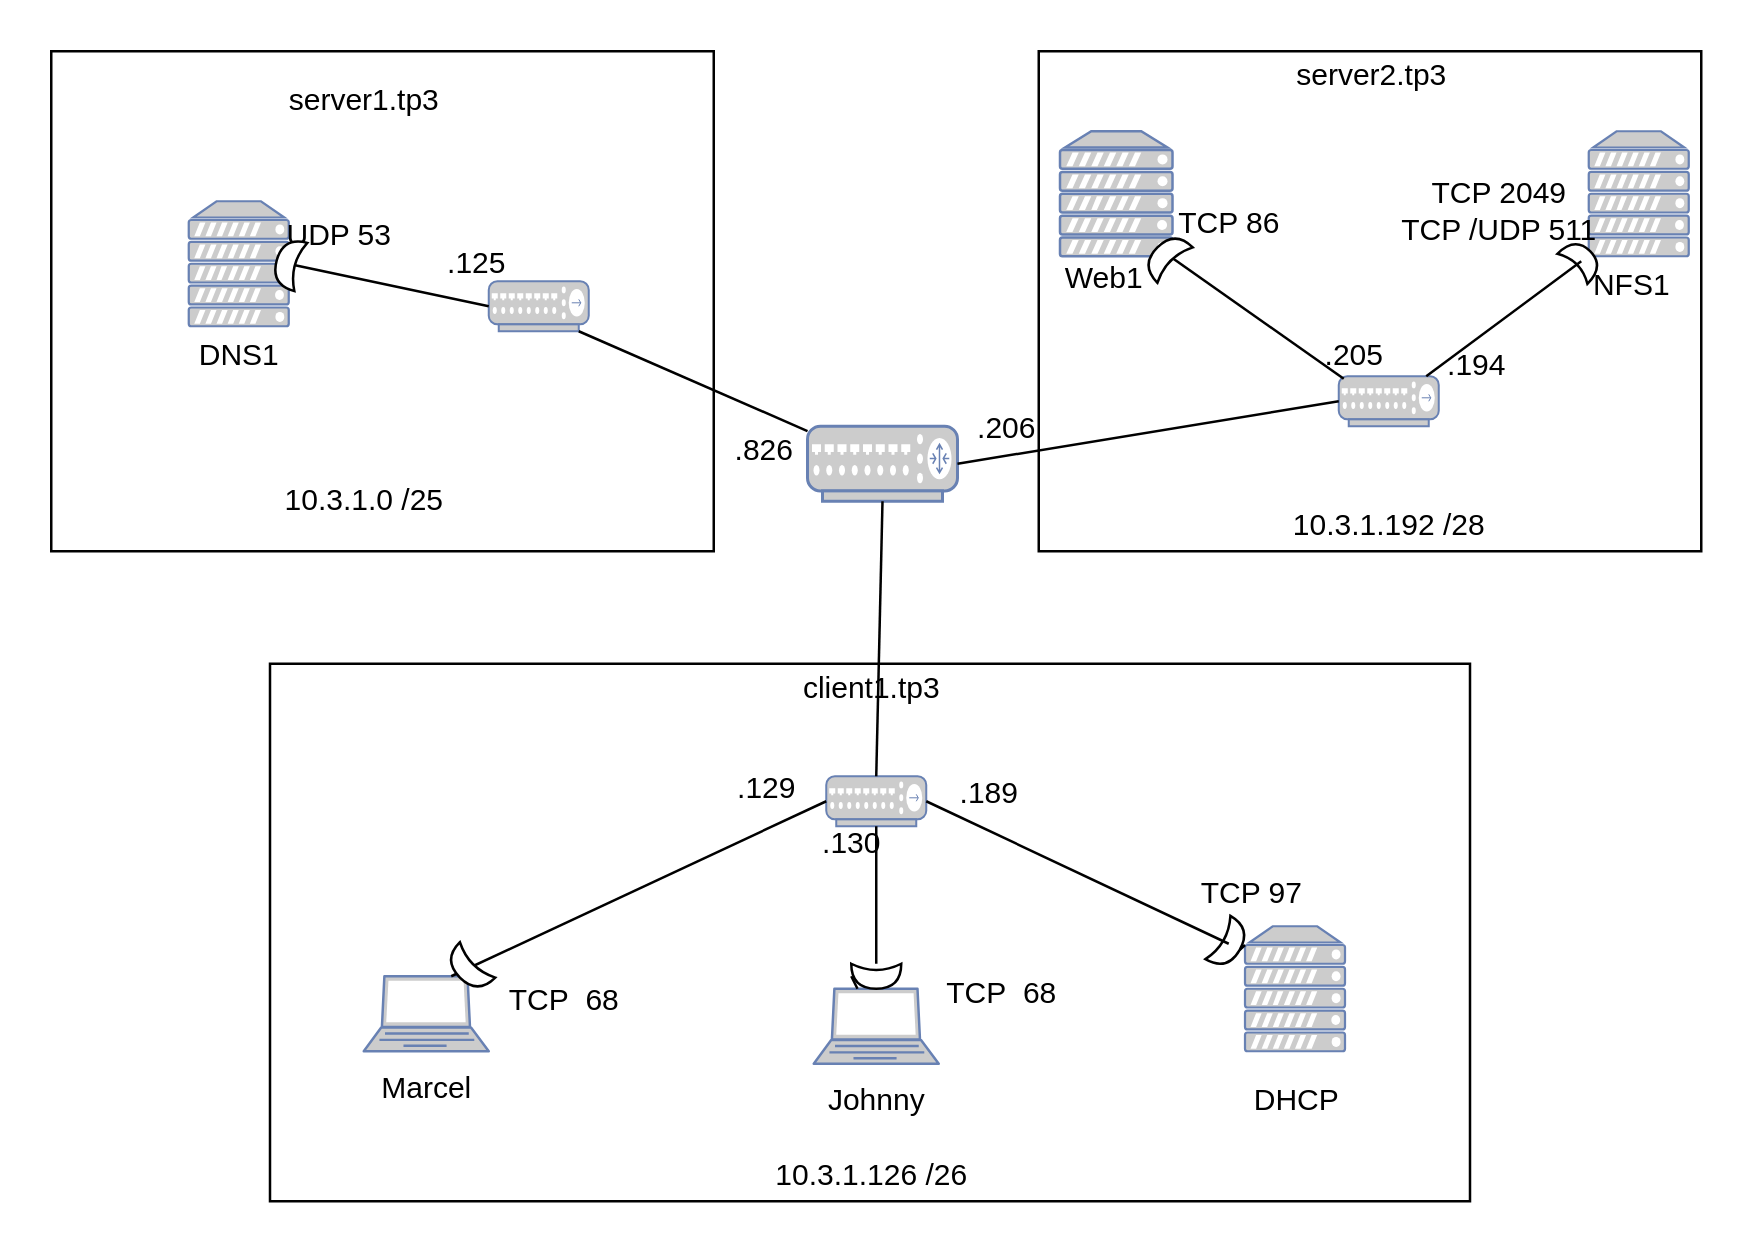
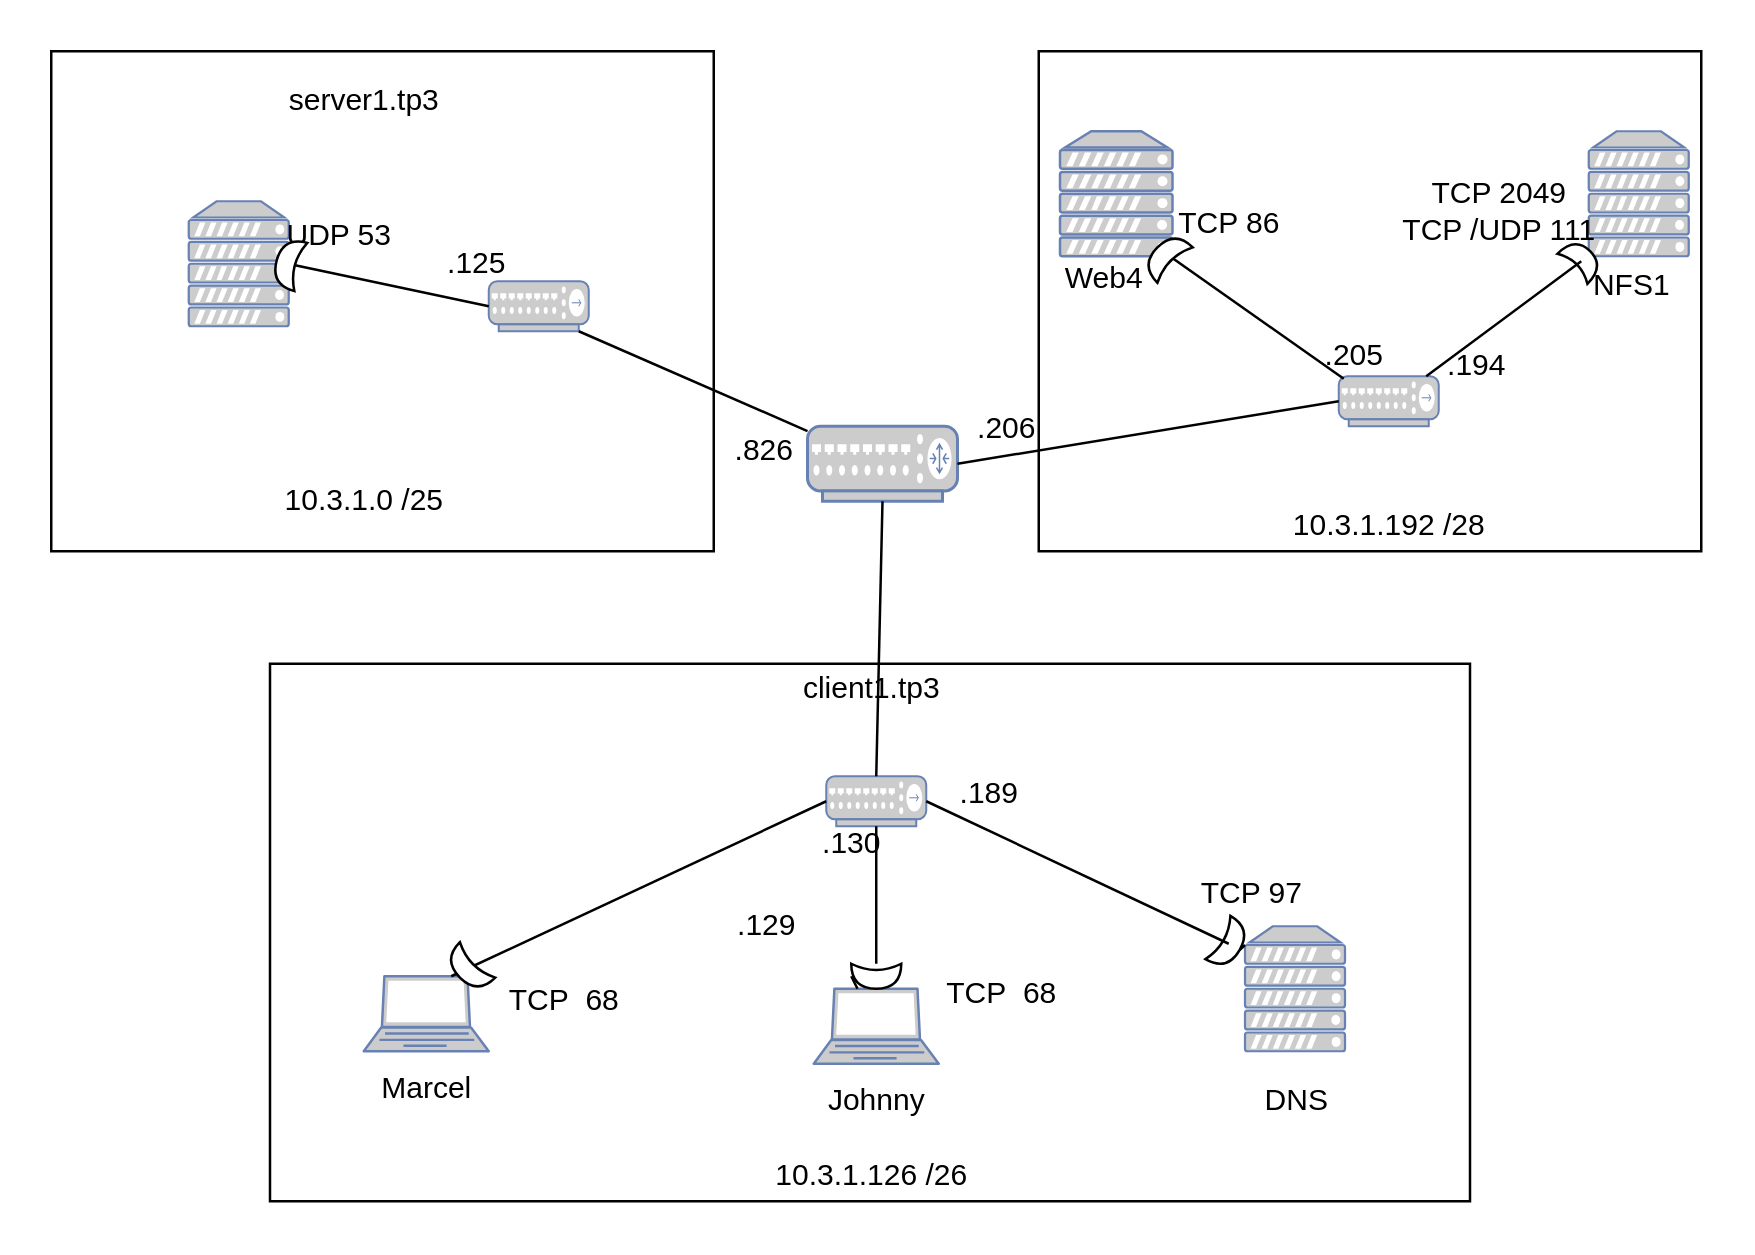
node "server2.tp3": removed
node "TCP 2049 TCP /UDP 511": label "TCP 2049 TCP /UDP 511" -> "TCP 2049 TCP /UDP 111"
node "Web1": label "Web1" -> "Web4"
node "DNS1": removed
node ".129": moved (766, 789) -> (766, 926)
node "DHCP": label "DHCP" -> "DNS"
